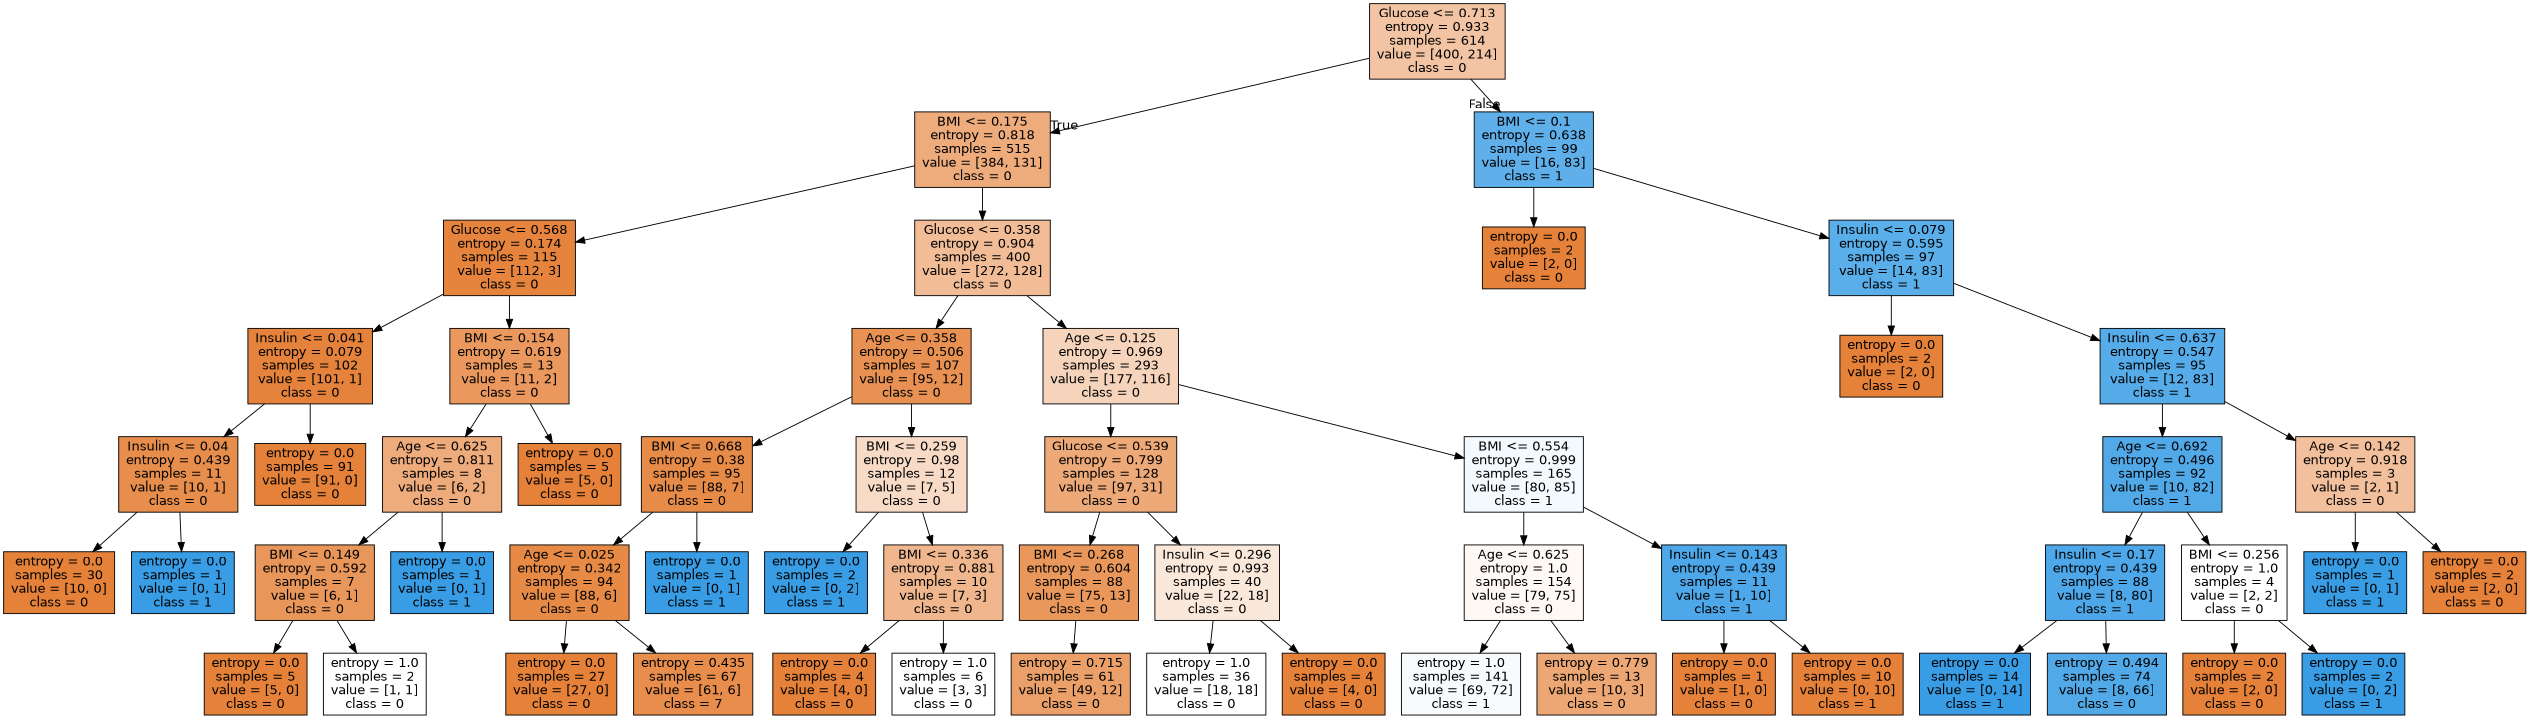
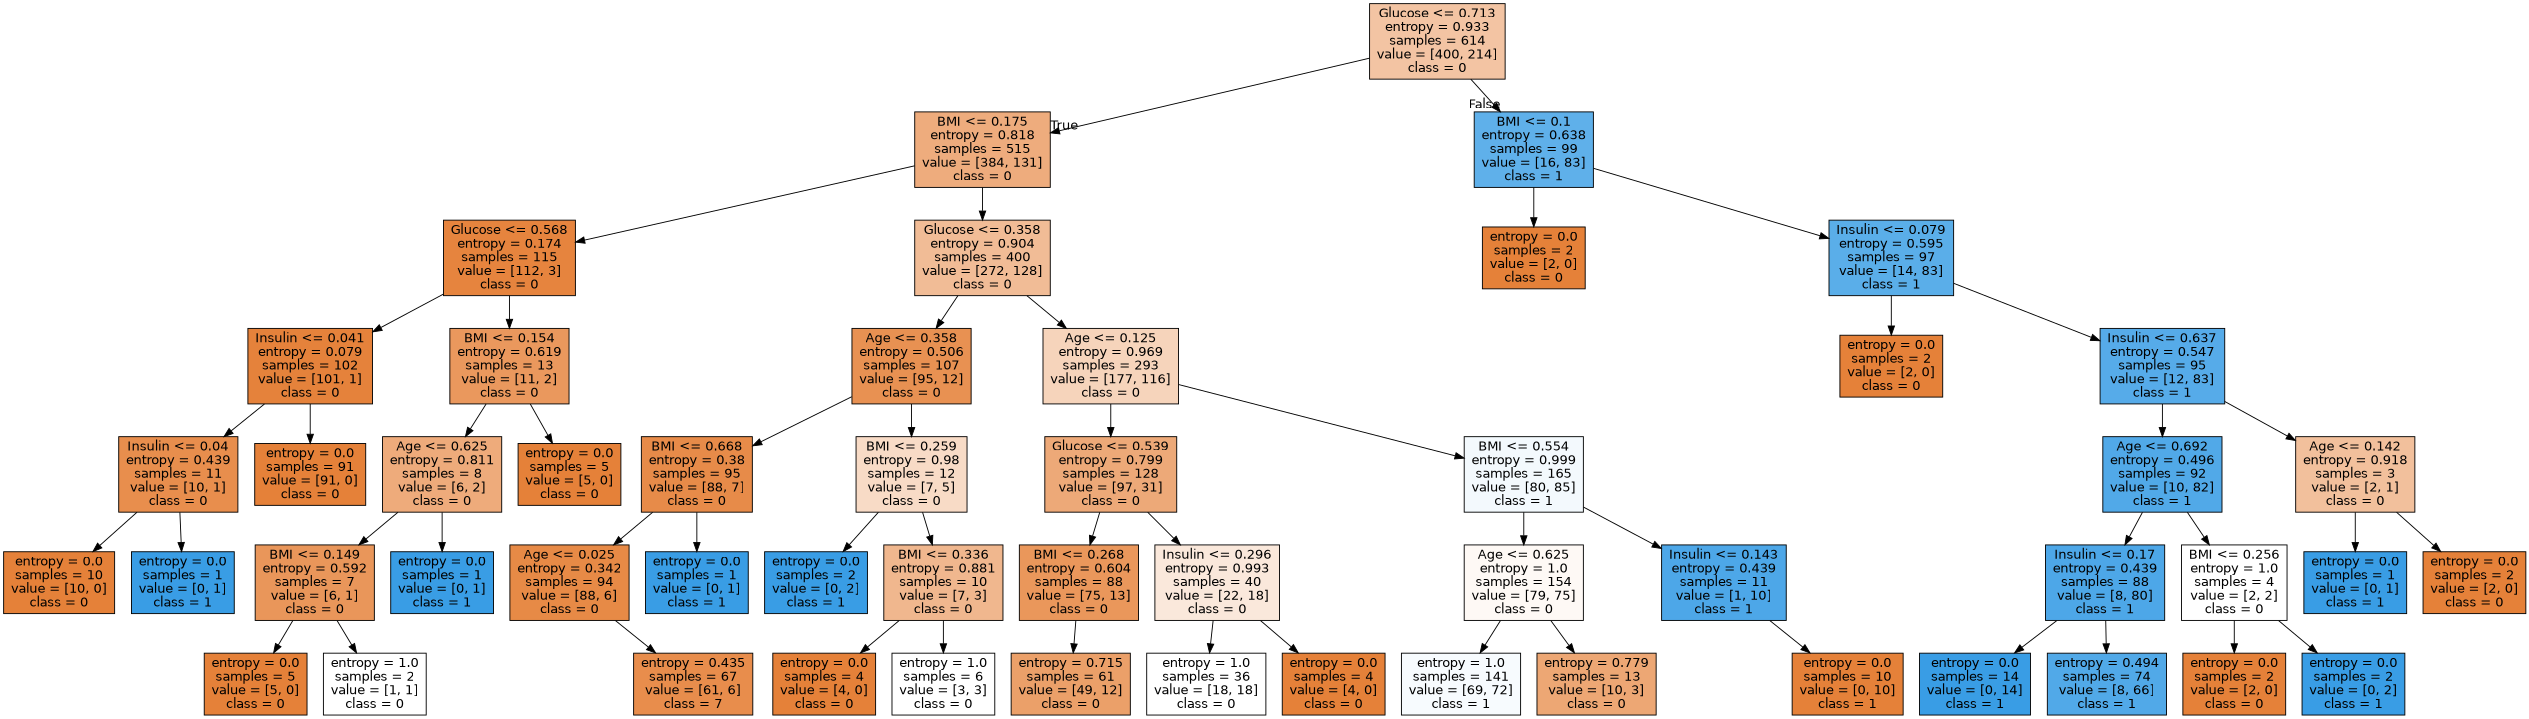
node "entropy = 0.0 samples = 30 value = [10, 0] class = 0": label "entropy = 0.0 samples = 30 value = [10, 0] class = 0" -> "entropy = 0.0 samples = 10 value = [10, 0] class = 0"
node "entropy = 0.0 samples = 27 value = [27, 0] class = 0": removed
node "entropy = 0.0 samples = 1 value = [1, 0] class = 0": removed
node "entropy = 0.494 samples = 74 value = [8, 66] class = 0": label "entropy = 0.494 samples = 74 value = [8, 66] class = 0" -> "entropy = 0.494 samples = 74 value = [8, 66] class = 1"
